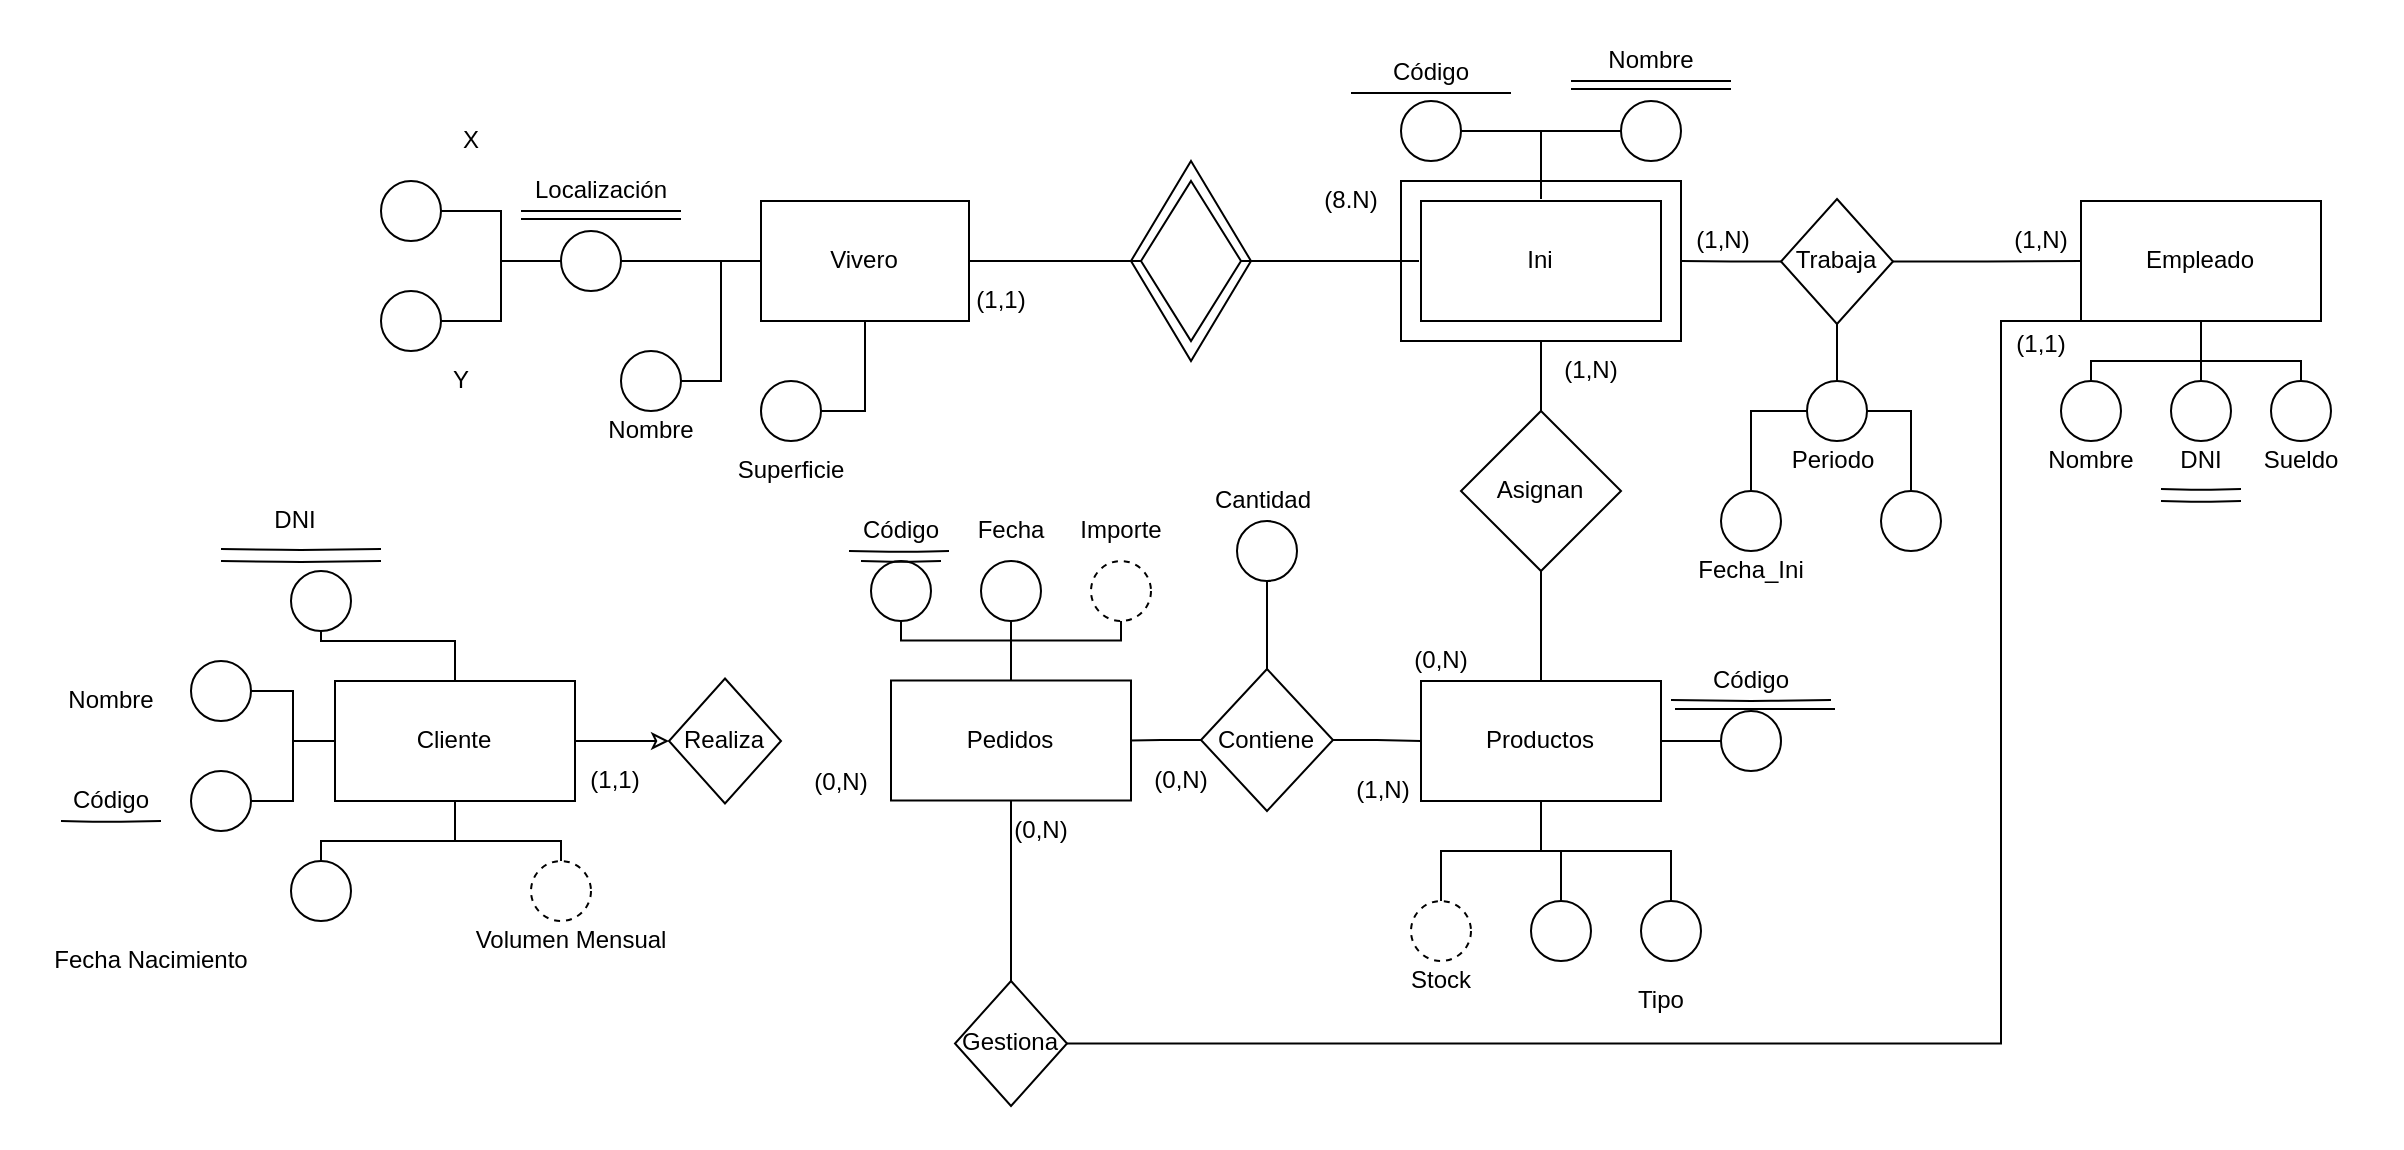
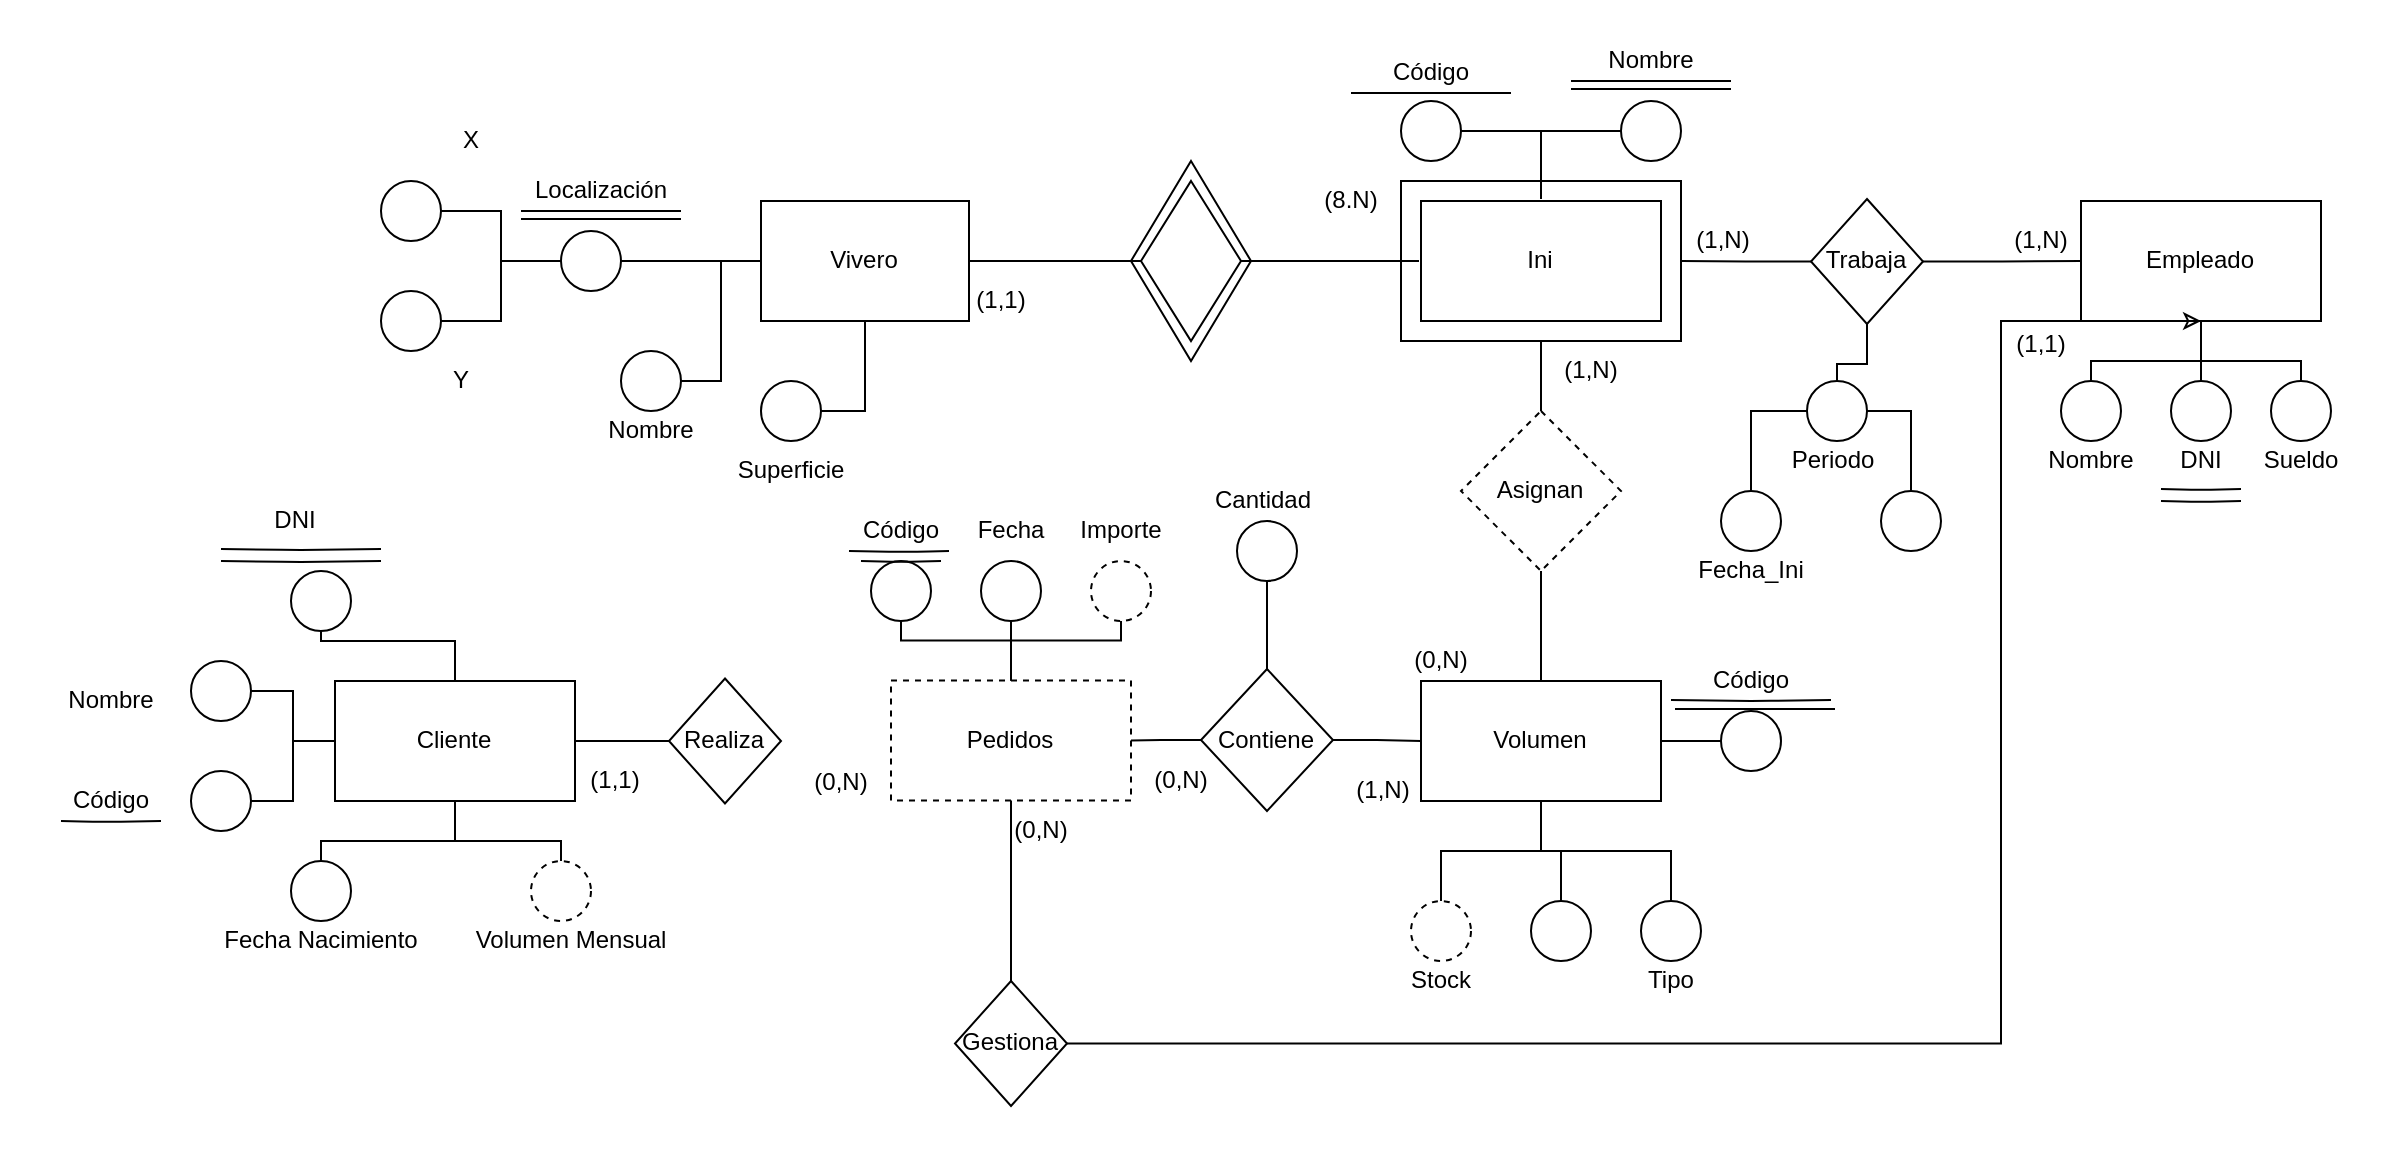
node "Trabaja": moved (1837, 262) -> (1867, 262)
edge "Empleado" -- "Gestiona": arrowhead none -> classic
node "Asignan": style solid -> dashed
edge "Cliente" -> "Realiza": arrowhead classic -> none
node "Pedidos": style solid -> dashed
node "Productos": label "Productos" -> "Volumen"
node "Fecha Nacimiento": moved (151, 961) -> (321, 941)
node "Tipo": moved (1661, 1001) -> (1671, 981)
